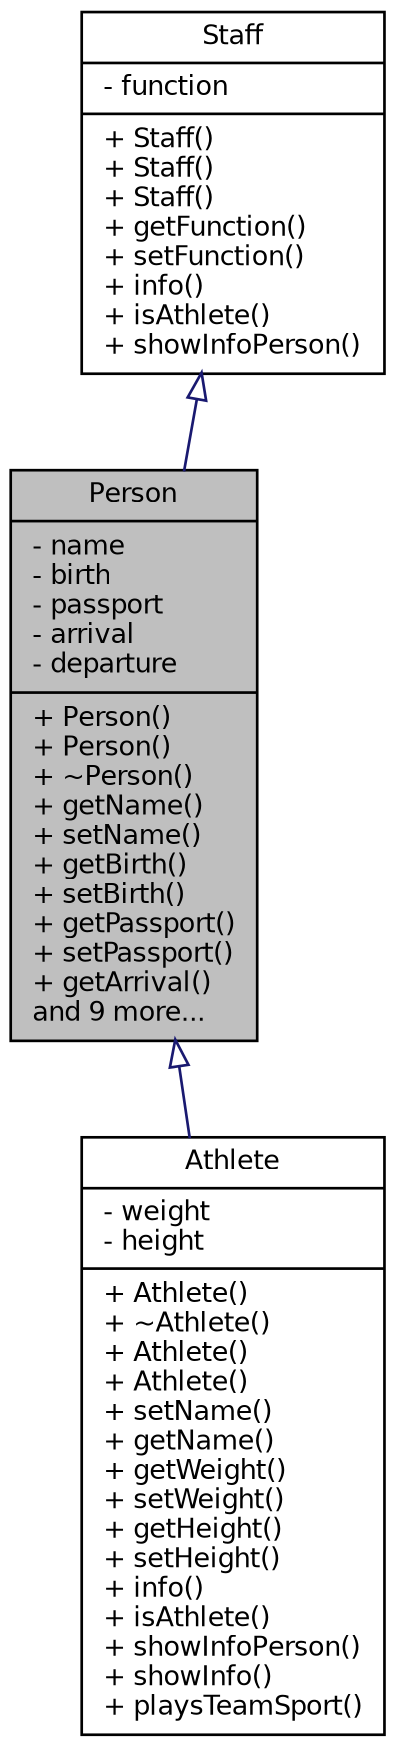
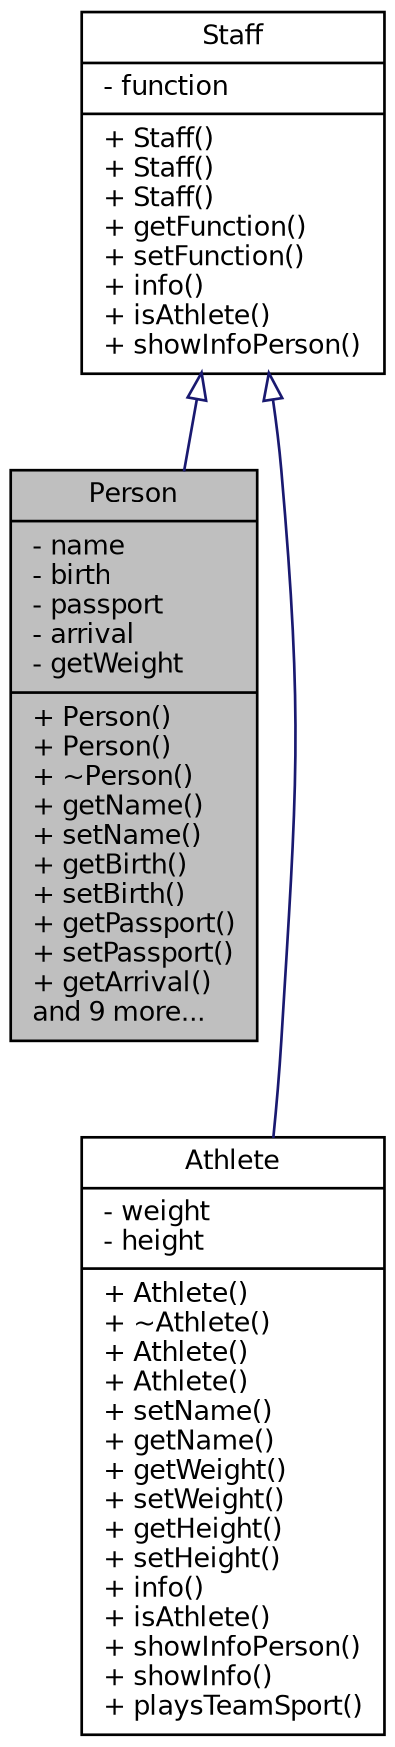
node "Person": text "- departure" -> "- getWeight"
edge "Athlete" -> "Person": now "Athlete" -> "Staff"
